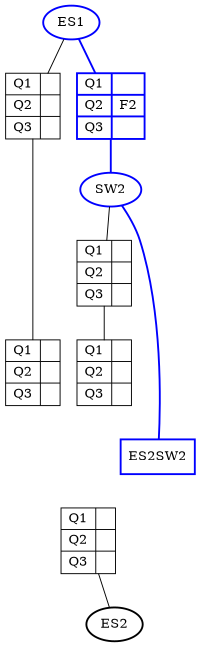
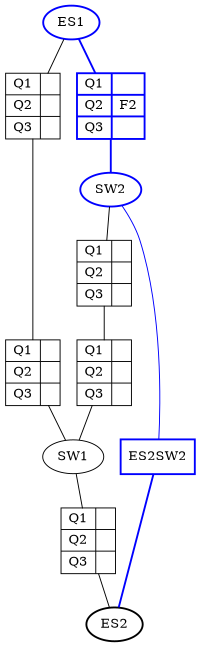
edge "SW2" -- "ES2SW2": style bold -> solid
node "SW1": added
edge "ES2SW2" -- "ES2": added
